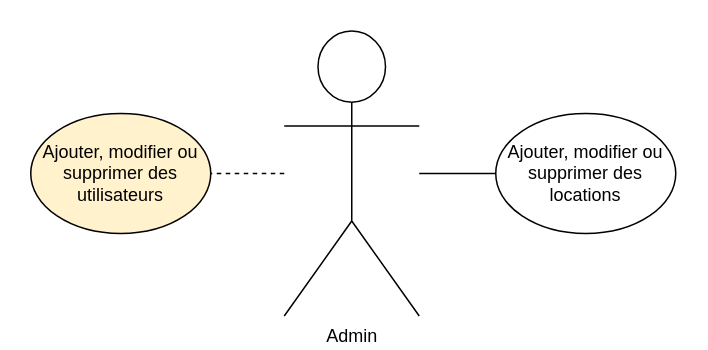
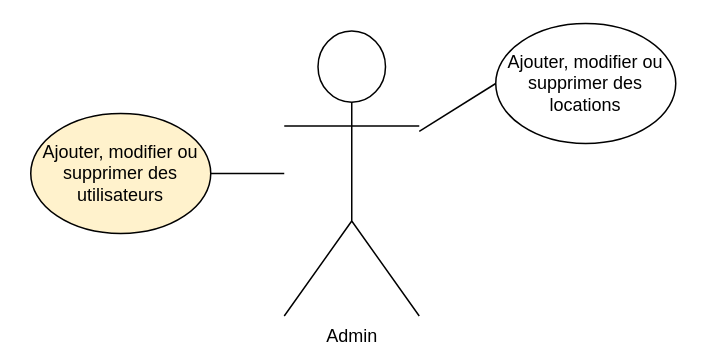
edge "Ajouter, modifier ou supprimer des utilisateurs" -- "Admin": style dashed -> solid
node "Ajouter, modifier ou supprimer des locations": moved (586, 173) -> (586, 83)
